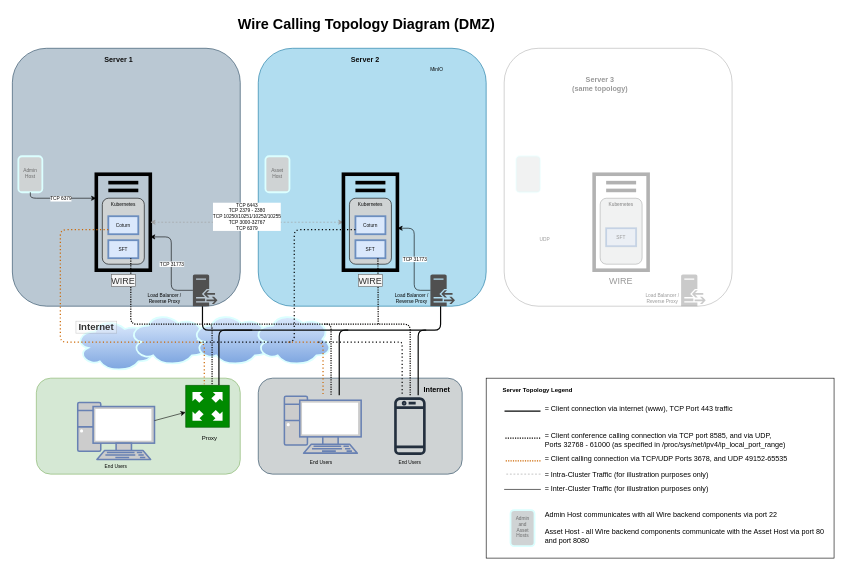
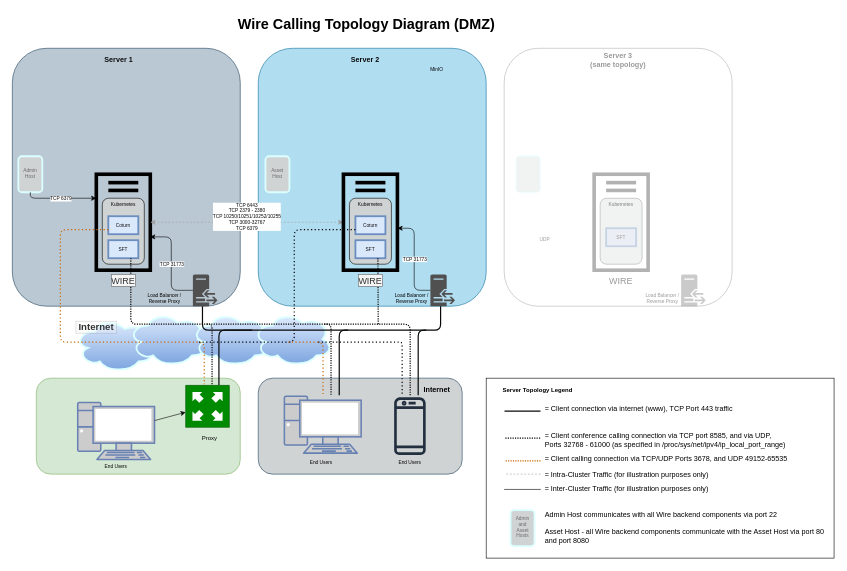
node "Server 3 (same topology)": moved (600, 84) -> (618, 60)
